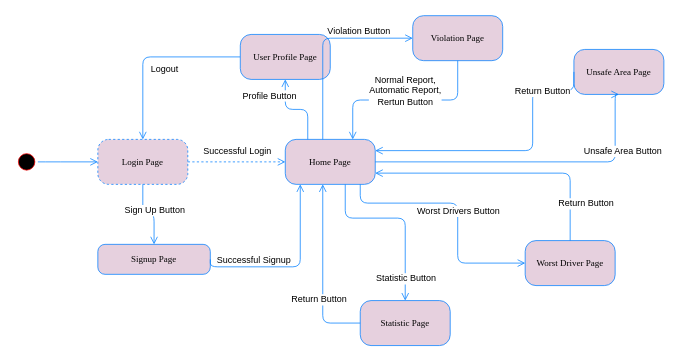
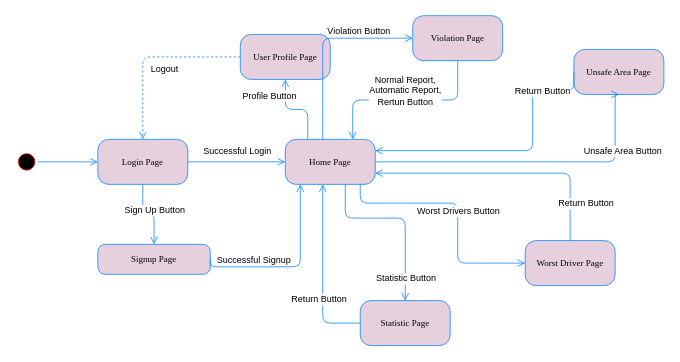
edge "User Profile Page" -> "Login Page": style solid -> dashed
node "Login Page": style dashed -> solid
edge "Login Page" -> "Home Page": style dashed -> solid
